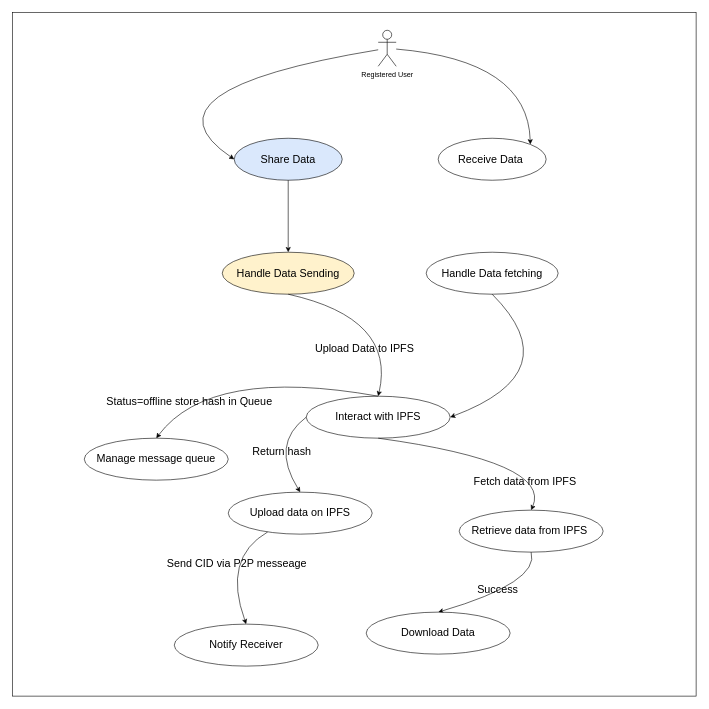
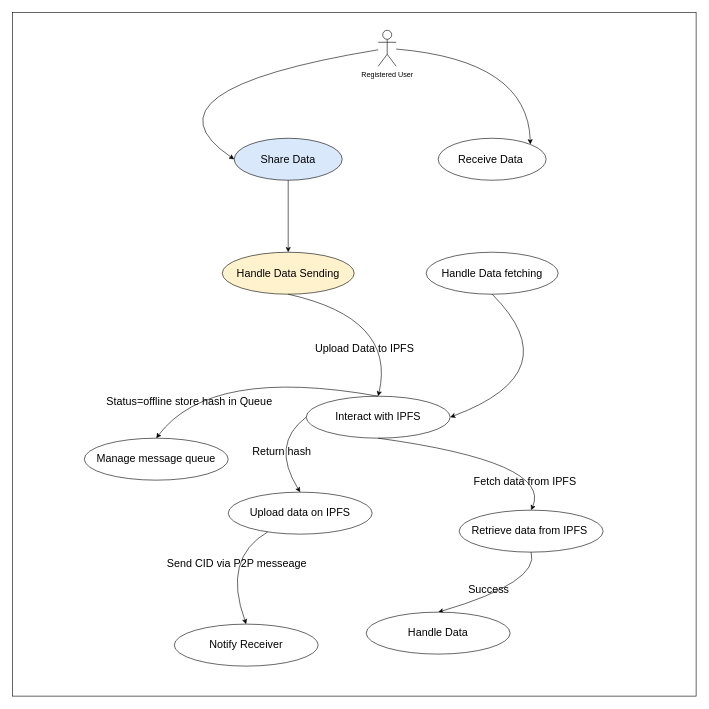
node "Success": moved (498, 590) -> (489, 590)
node "Download Data": label "Download Data" -> "Handle Data"
